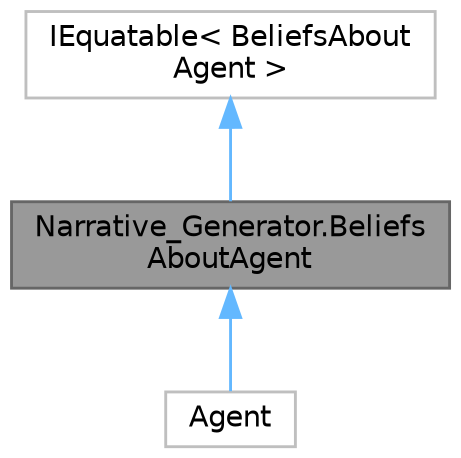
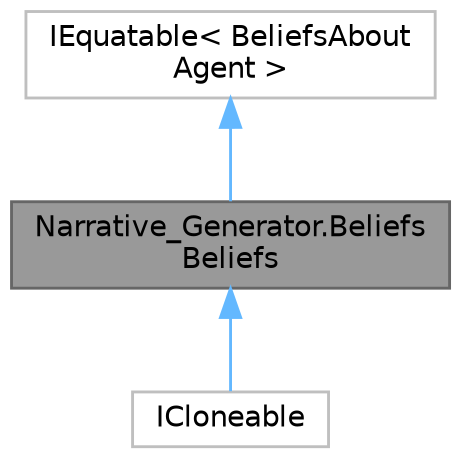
node "Narrative_Generator.Beliefs AboutAgent": label "Narrative_Generator.Beliefs AboutAgent" -> "Narrative_Generator.Beliefs Beliefs"
node "Agent": label "Agent" -> "ICloneable"
